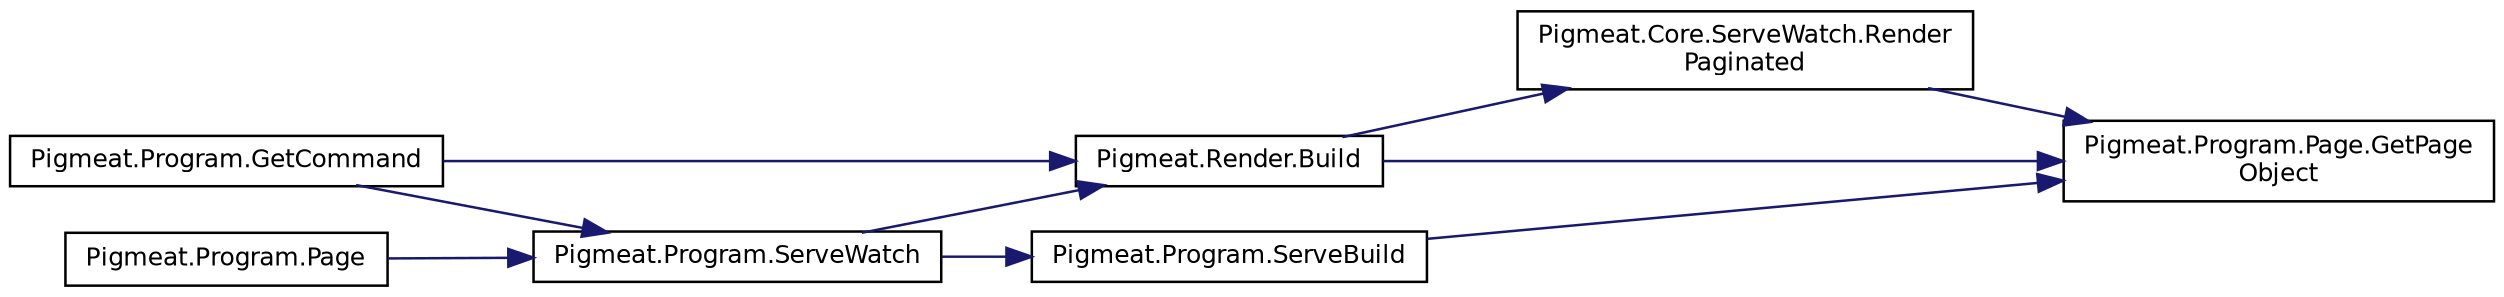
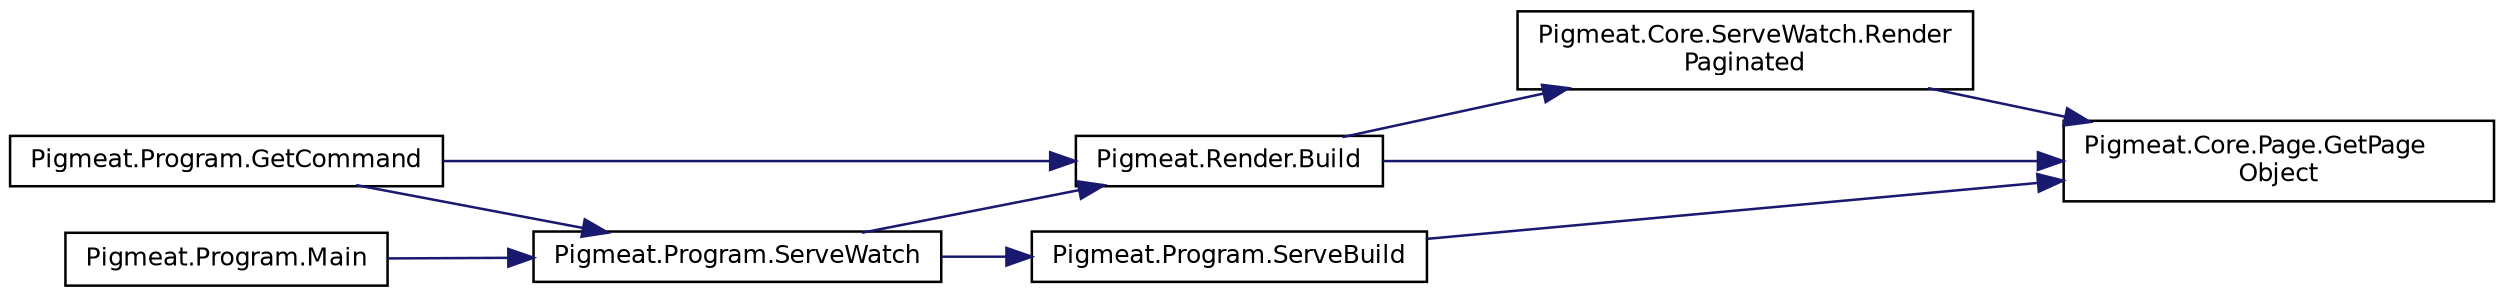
node "Pigmeat.Program.Page.GetPage Object": label "Pigmeat.Program.Page.GetPage Object" -> "Pigmeat.Core.Page.GetPage Object"
node "Pigmeat.Program.Page": label "Pigmeat.Program.Page" -> "Pigmeat.Program.Main"
